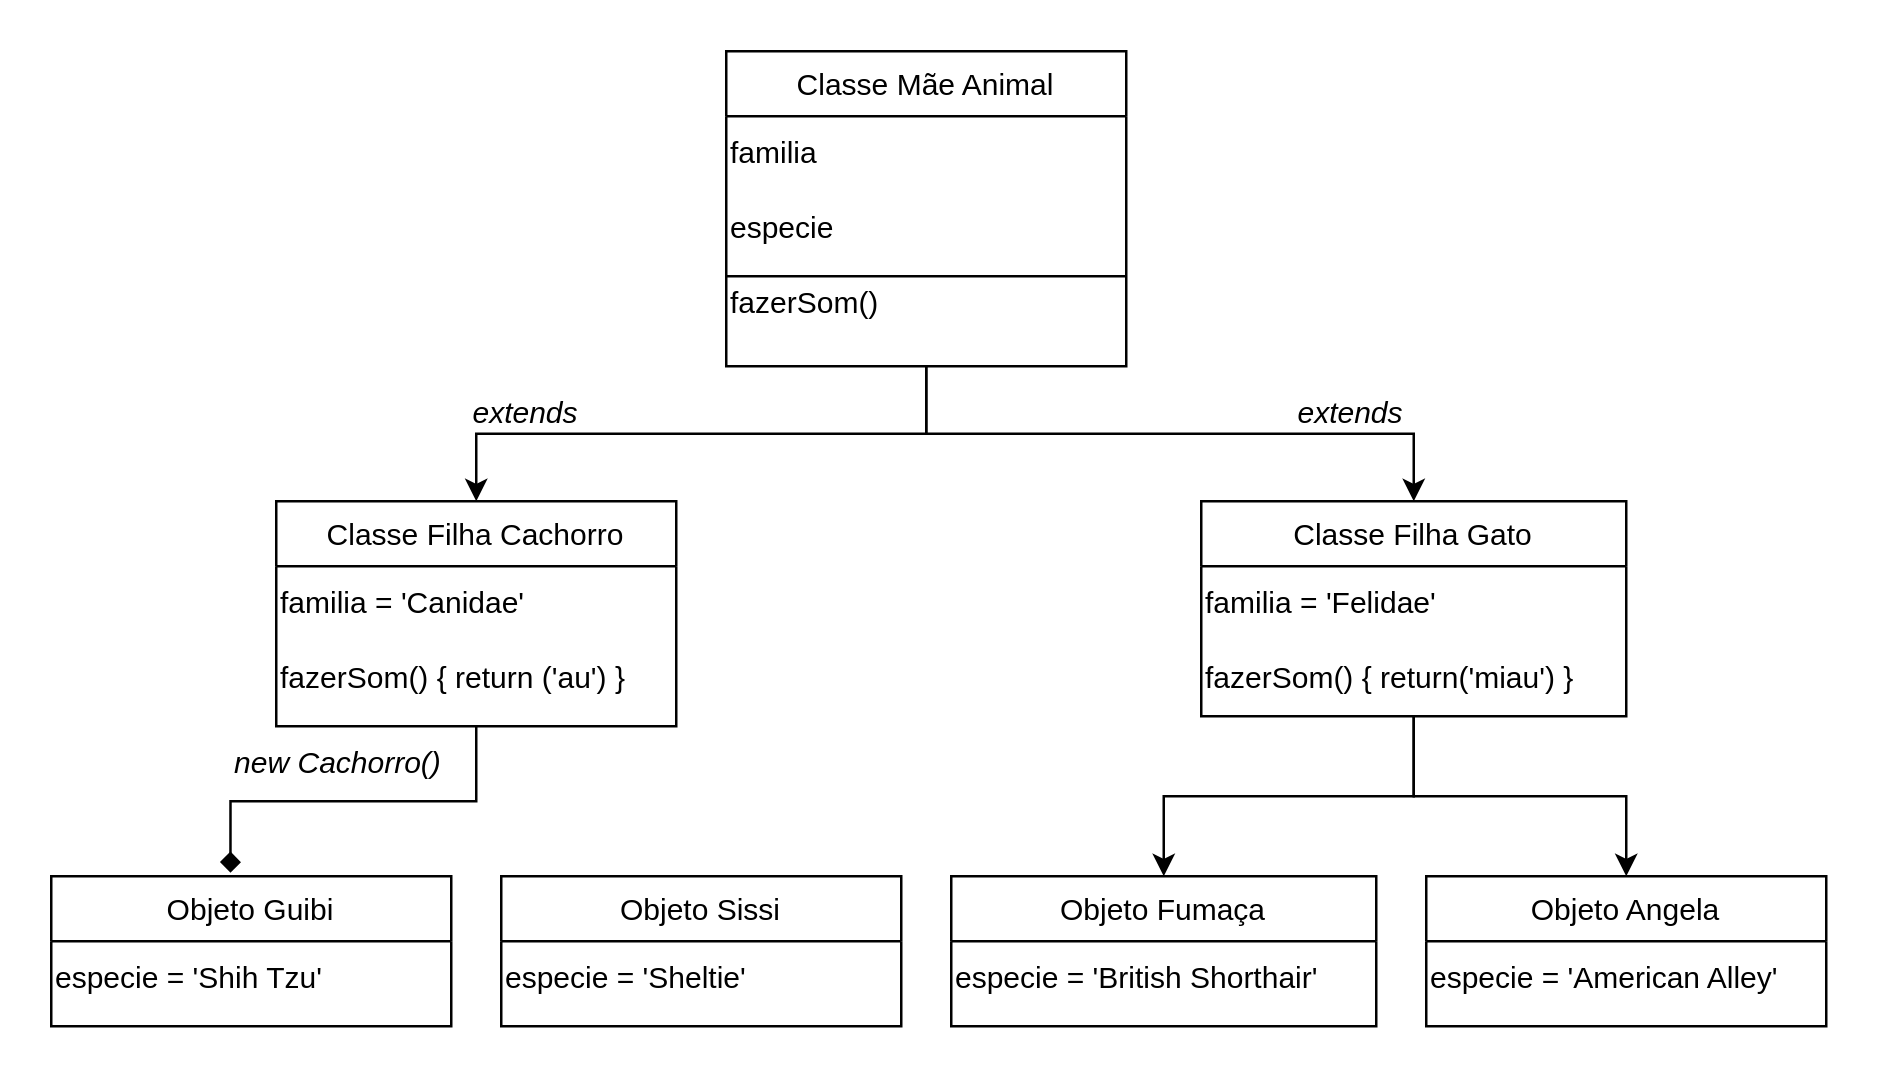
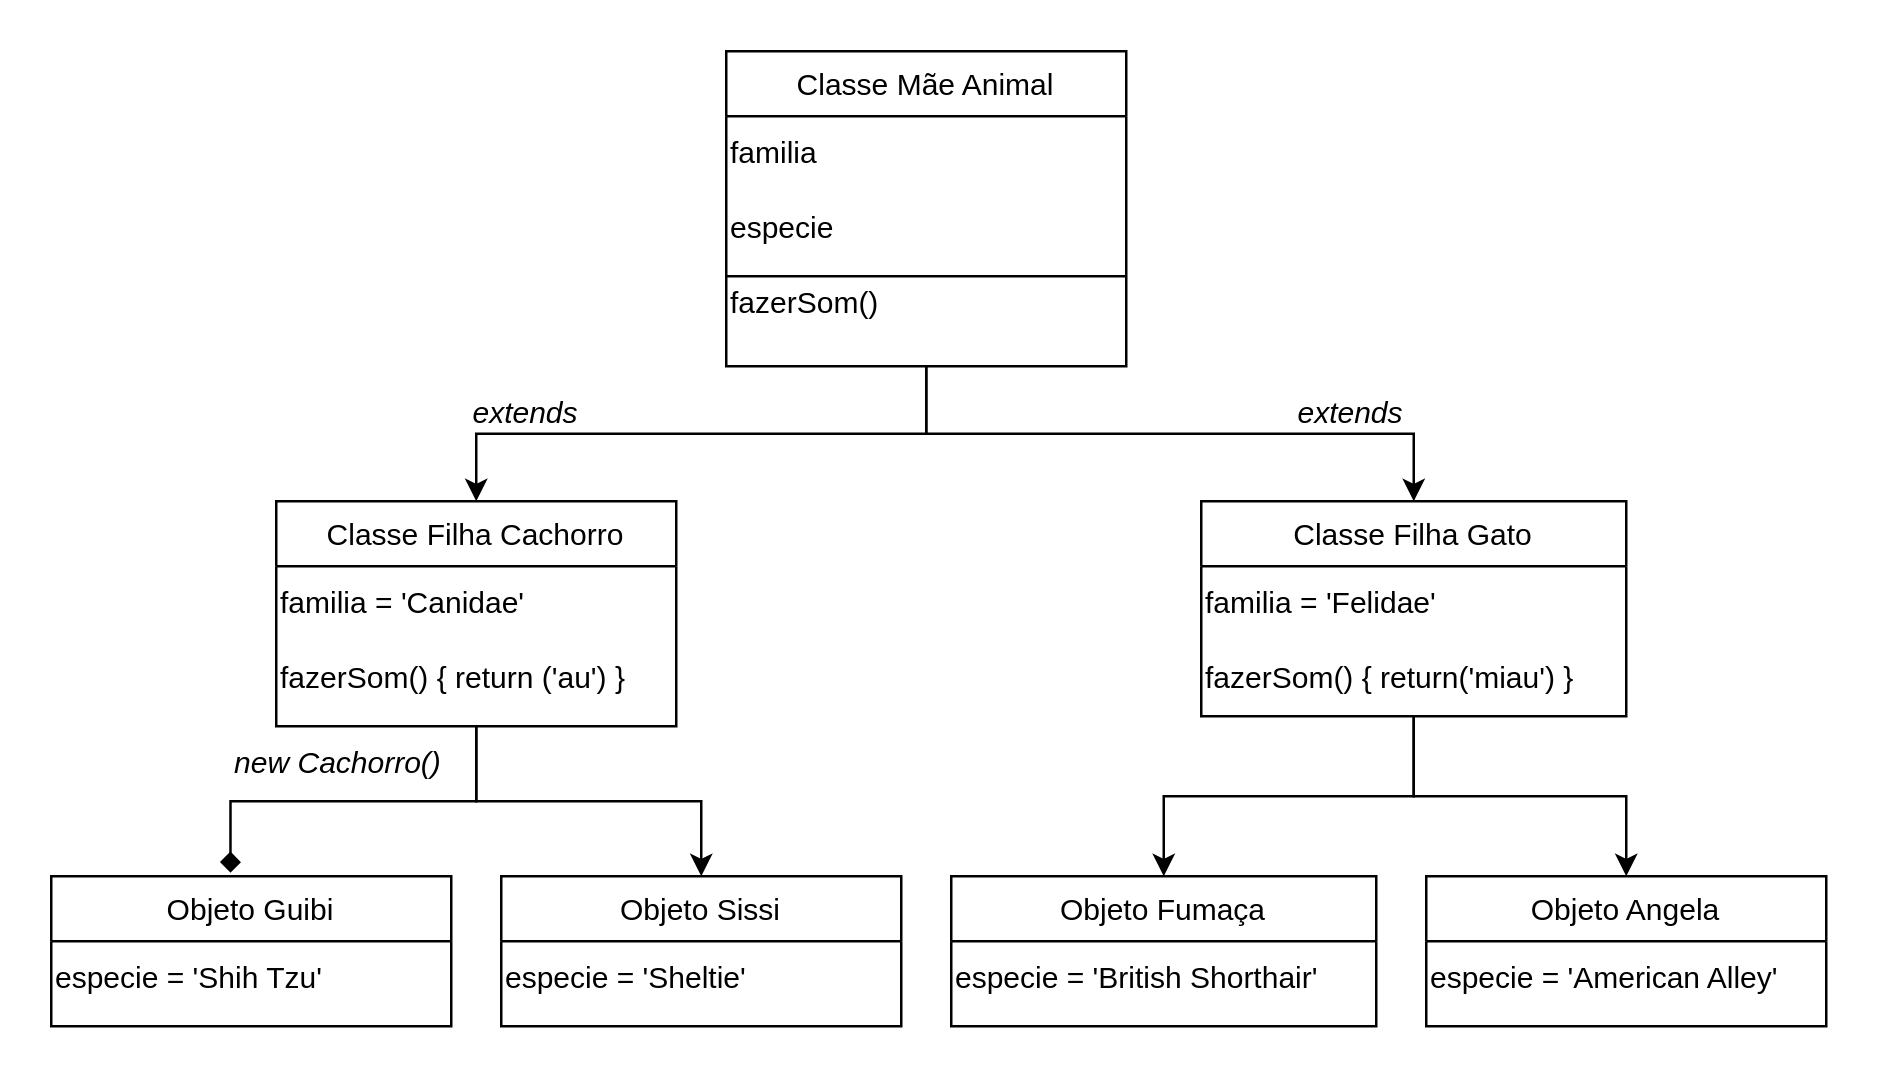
edge "Classe Filha Cachorro" -> "Objeto Sissi": added
